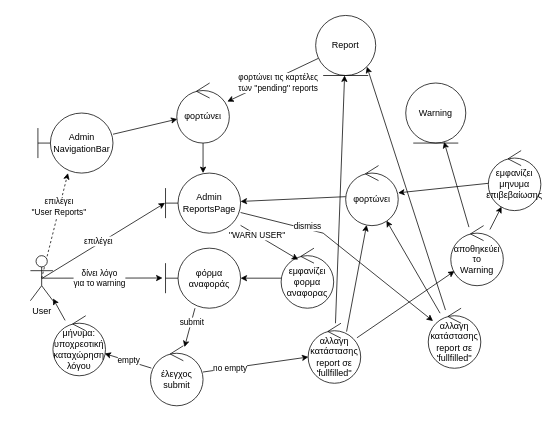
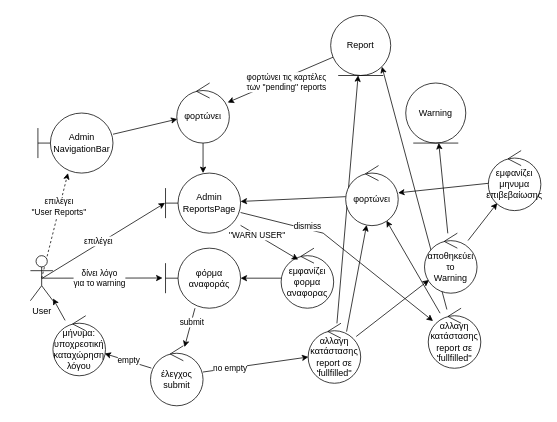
node "Report": moved (345, 45) -> (360, 45)
node "αποθηκεύει το Warning": moved (477, 255) -> (450, 263)
